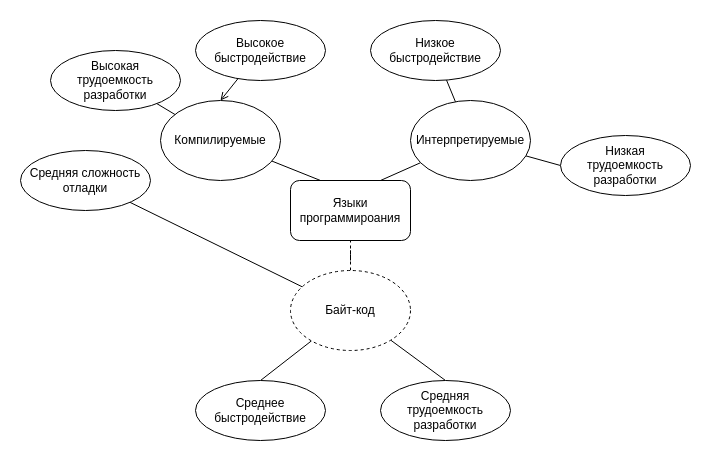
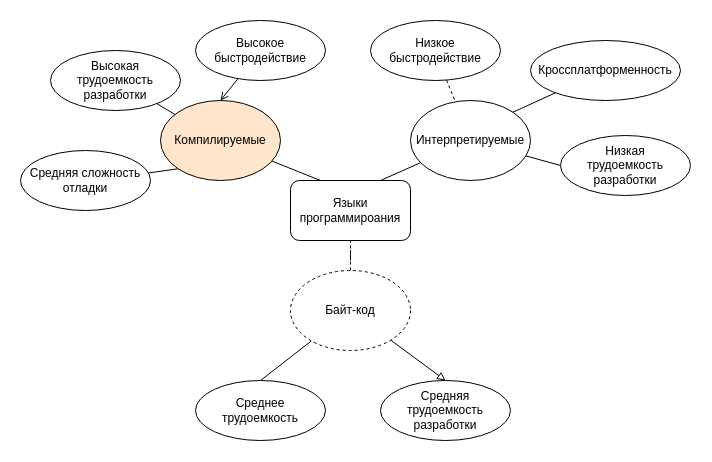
node "Кроссплатформенность": added
edge "Низкое быстродействие" -- "Интерпретируемые": style solid -> dashed
edge "Кроссплатформенность" -- "Интерпретируемые": added
node "Компилируемые": fillcolor #ffffff -> #ffe6cc
edge "Средняя сложность отладки" -- "Байт-код": now "Средняя сложность отладки" -- "Компилируемые"
edge "Байт-код" -- "Средняя трудоемкость разработки": arrowhead none -> block
node "Среднее быстродействие": label "Среднее быстродействие" -> "Среднее трудоемкость"
